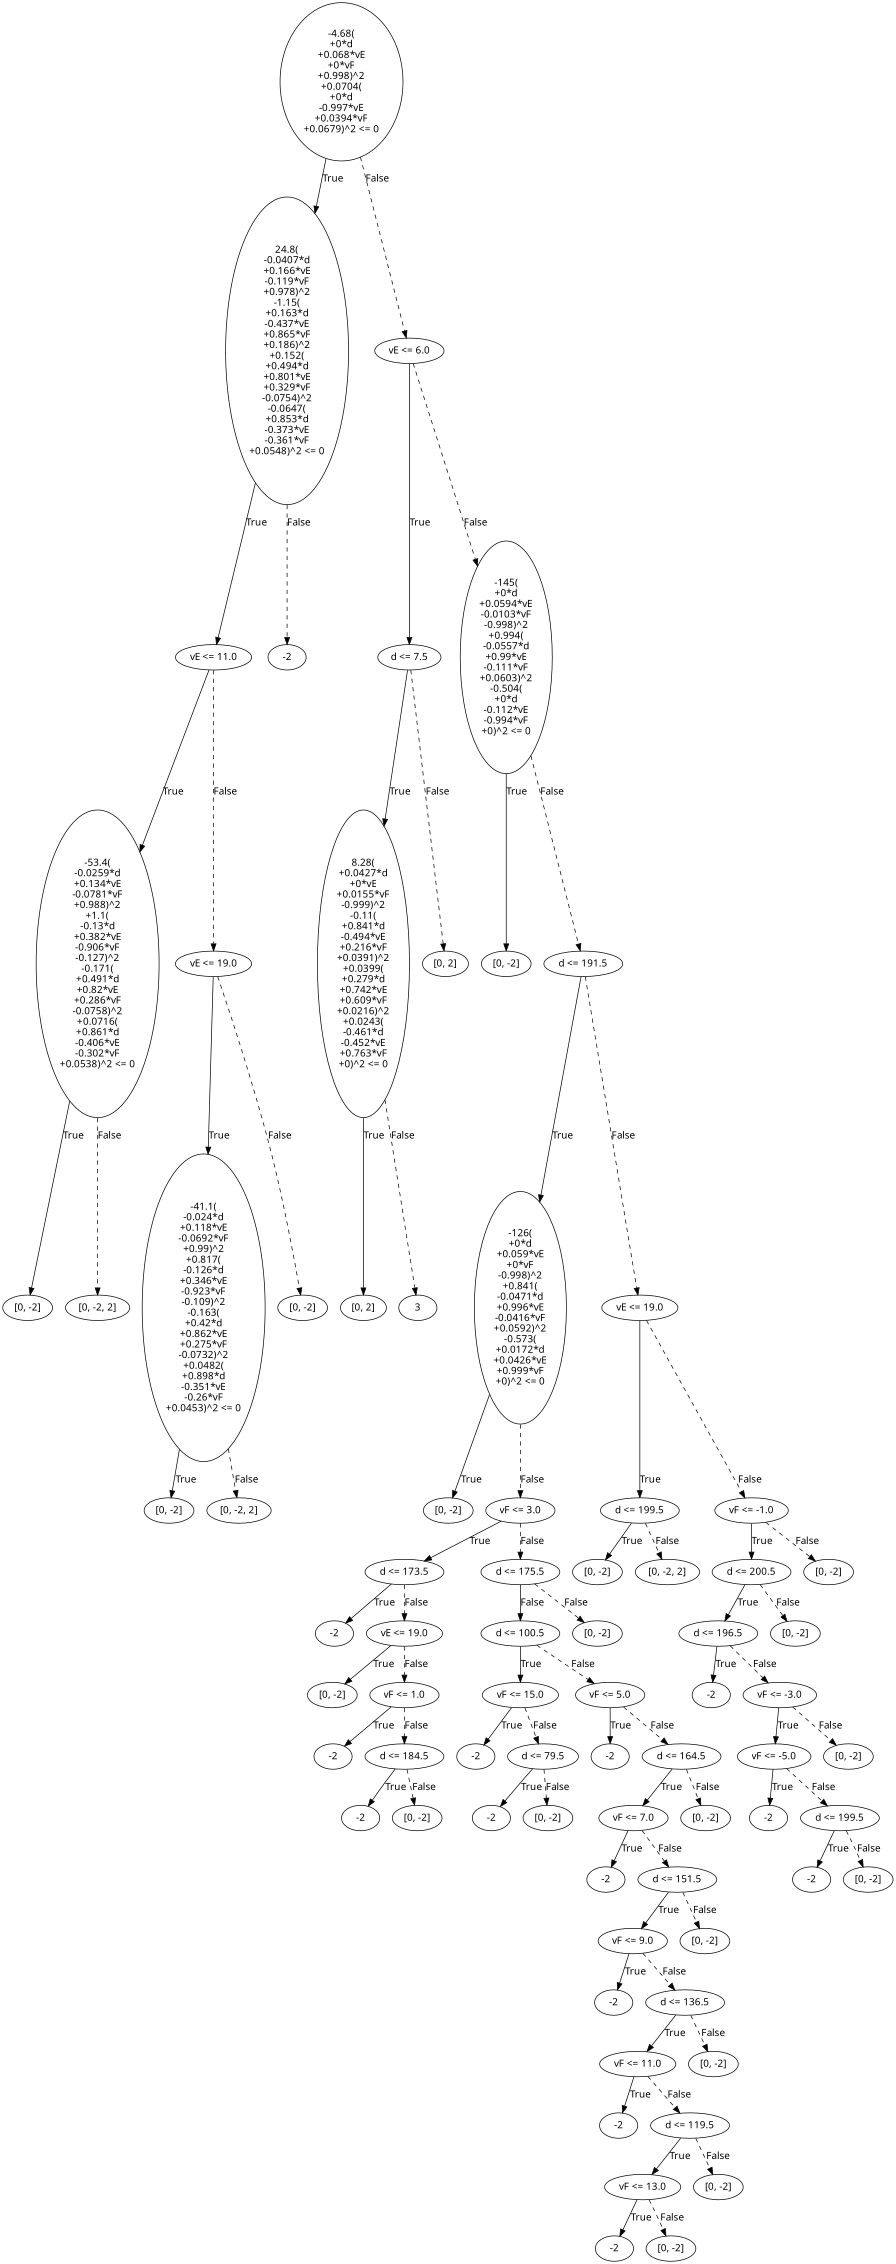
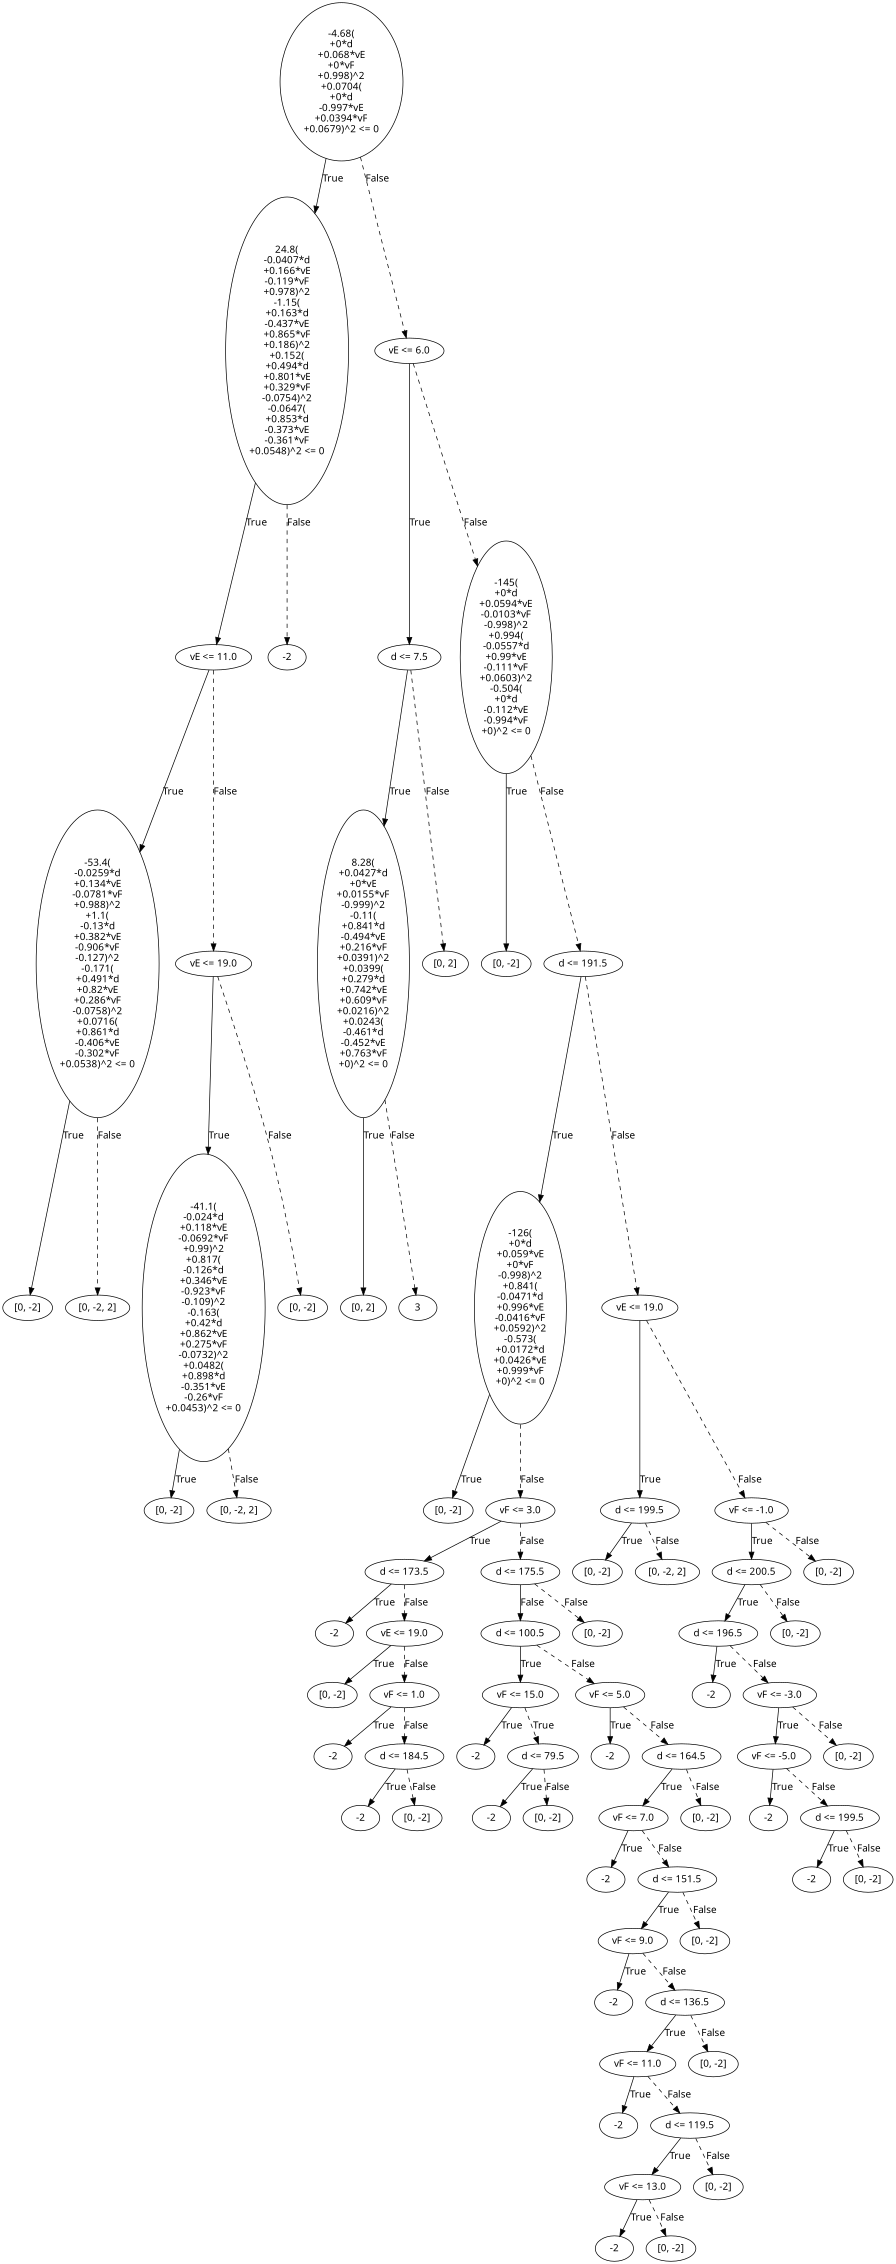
edge "vF <= 15.0" -> "d <= 79.5": label "False" -> "True"
